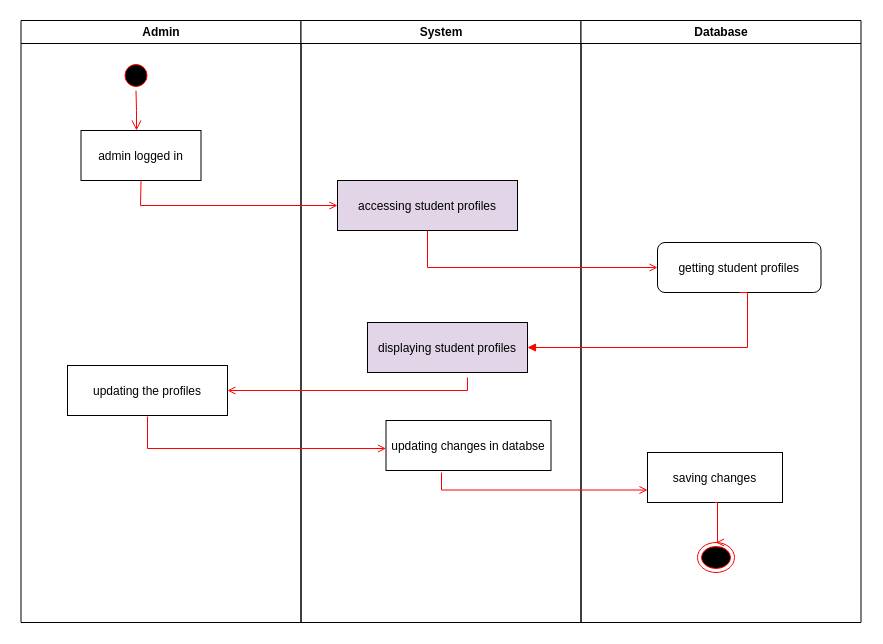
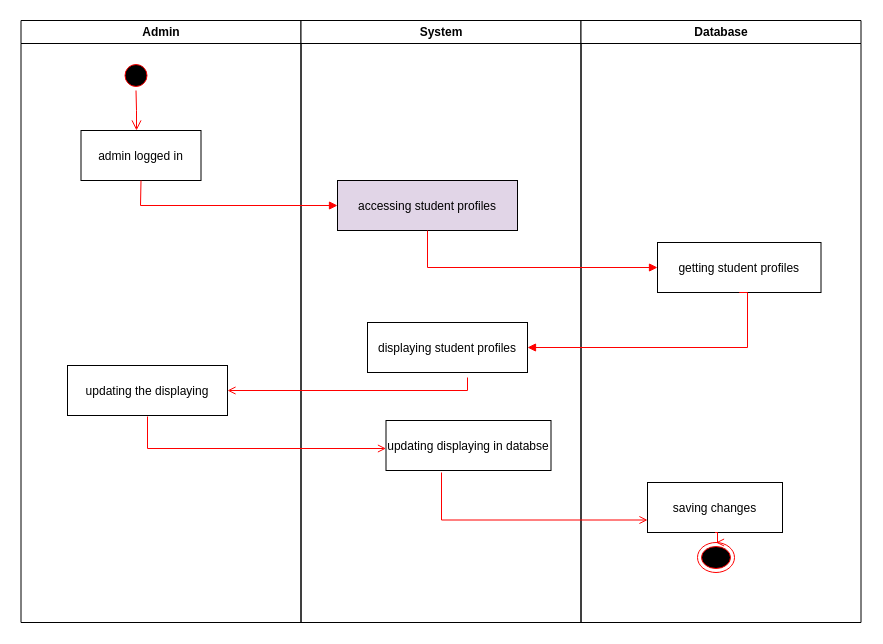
edge "admin logged in" -> "accessing student profiles": arrowhead open -> block
edge "accessing student profiles" -> "getting student profiles": arrowhead open -> block
node "getting student profiles": shape rounded rectangle -> rectangle
node "displaying student profiles": fillcolor #e1d5e7 -> #ffffff
node "updating the profiles": label "updating the profiles" -> "updating the displaying"
node "updating changes in databse": label "updating changes in databse" -> "updating displaying in databse"
node "saving changes": moved (715, 478) -> (715, 508)
